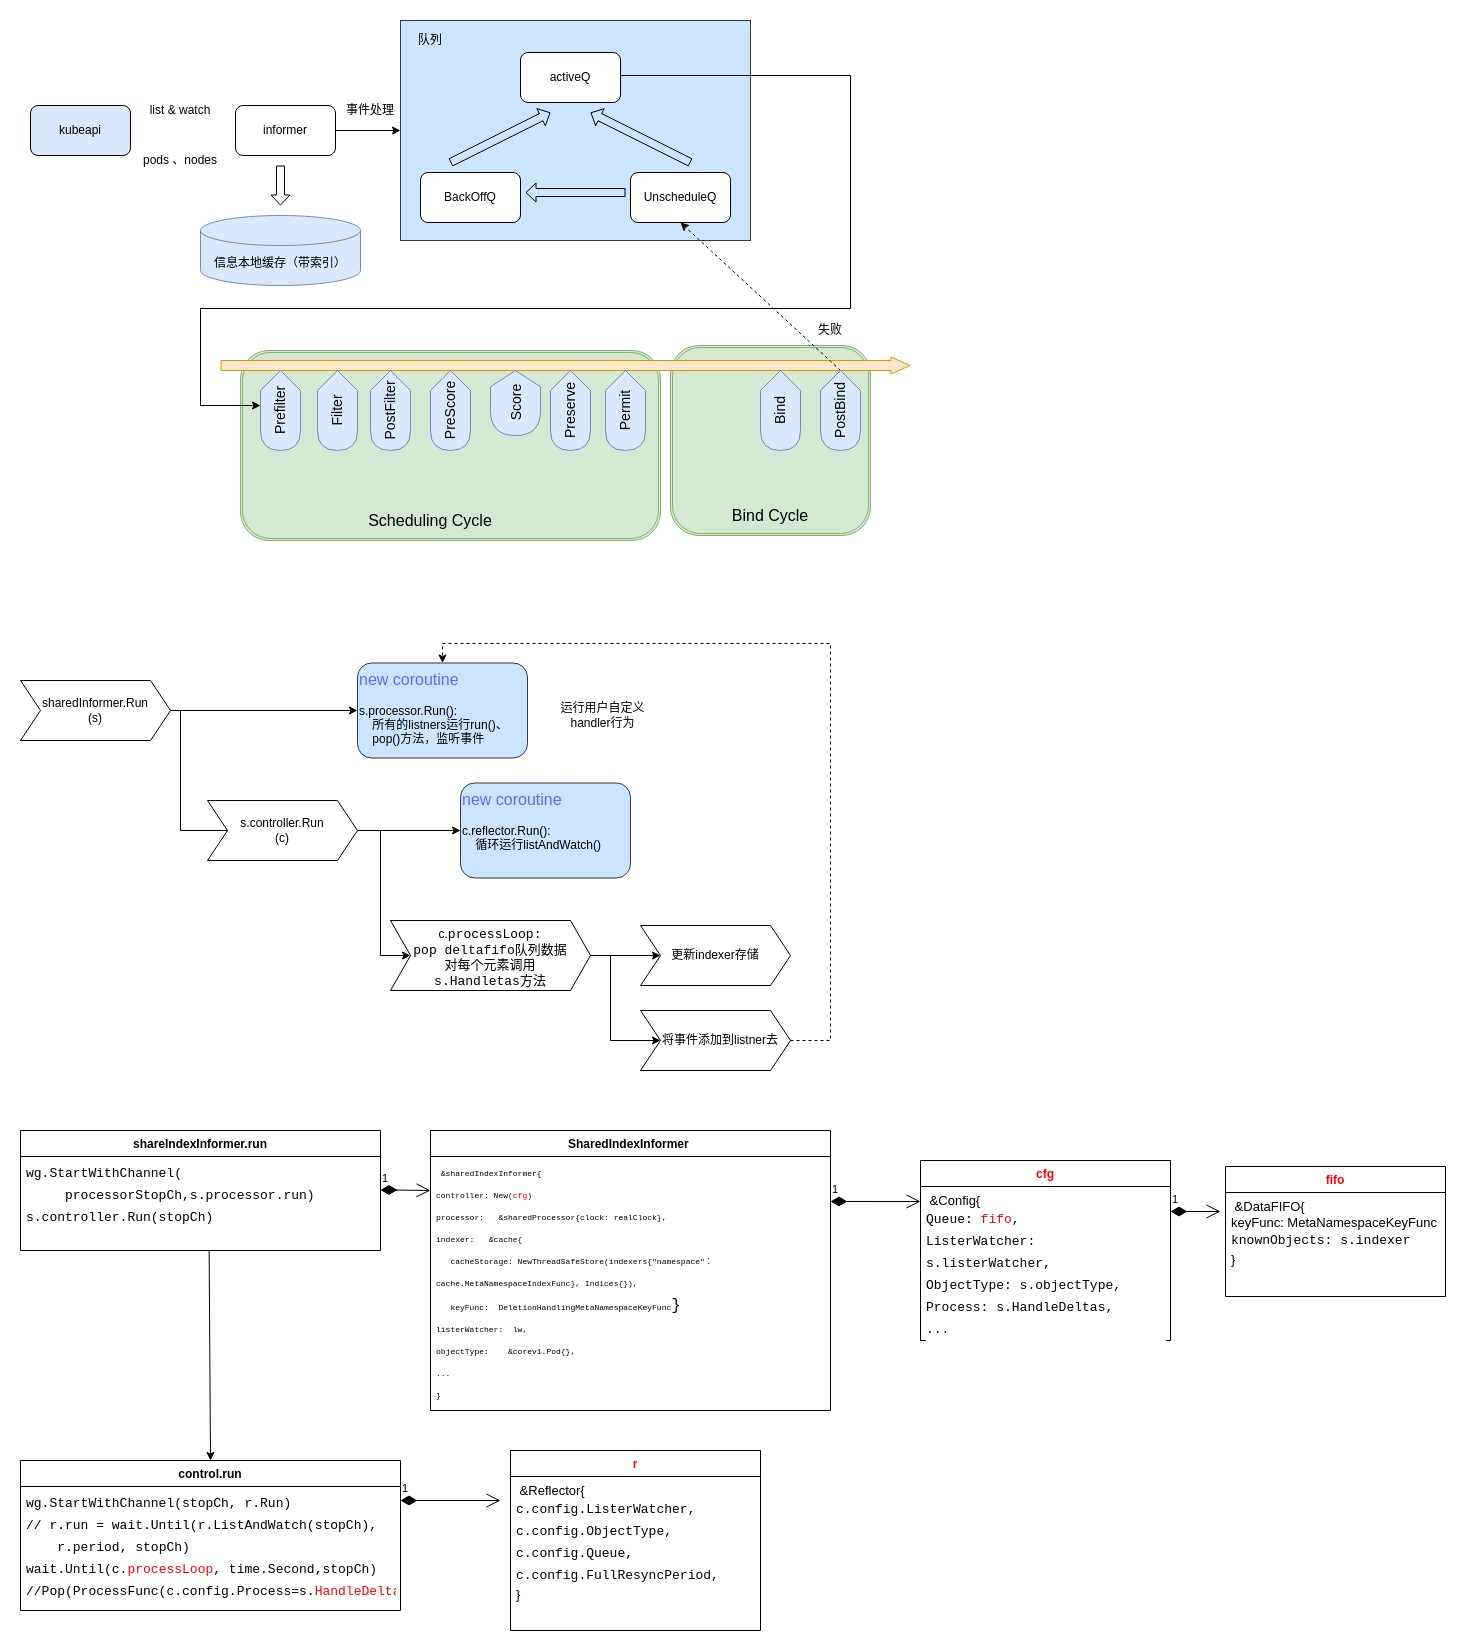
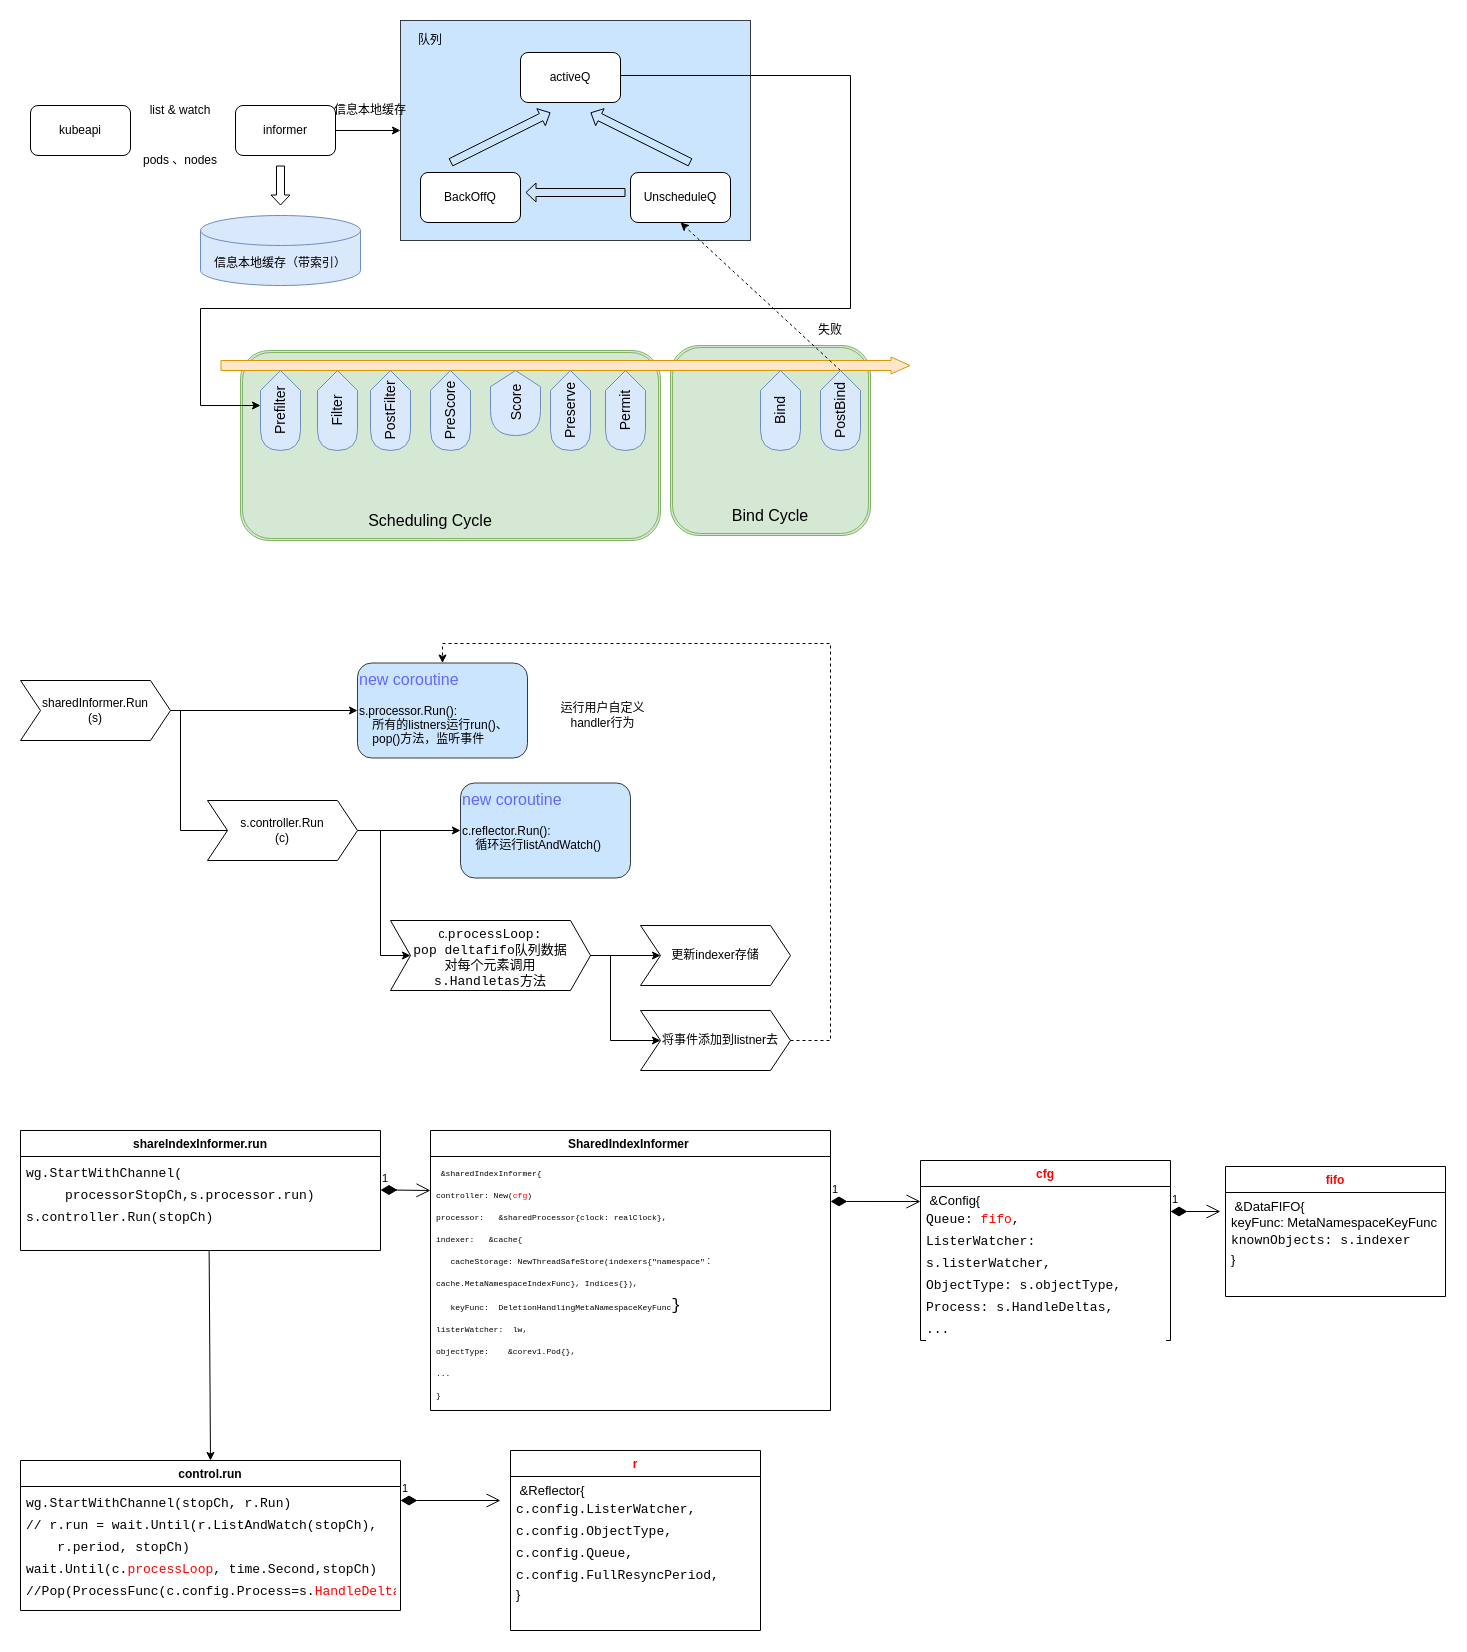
node "事件处理": label "事件处理" -> "信息本地缓存"
node "kubeapi": fillcolor #dae8fc -> #ffffff
